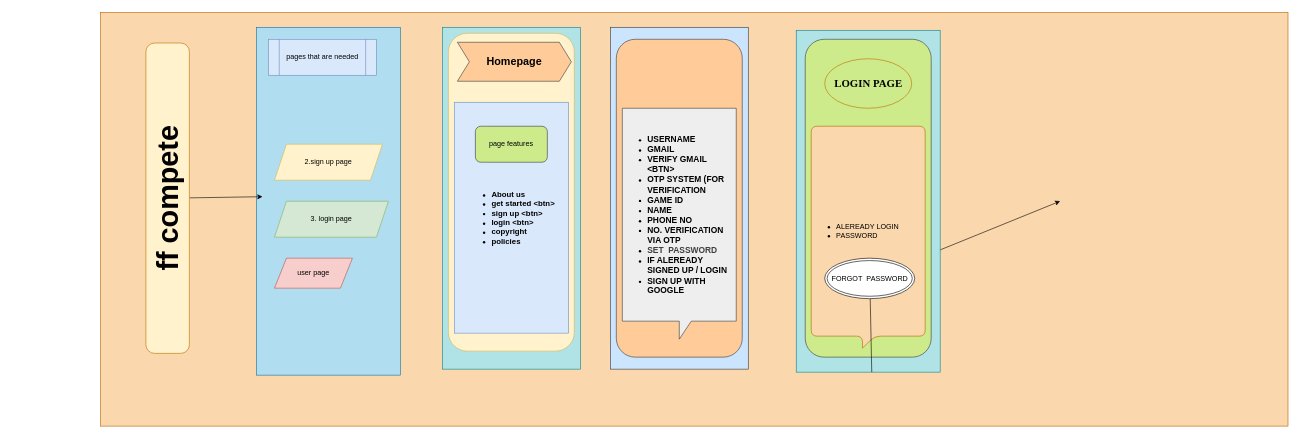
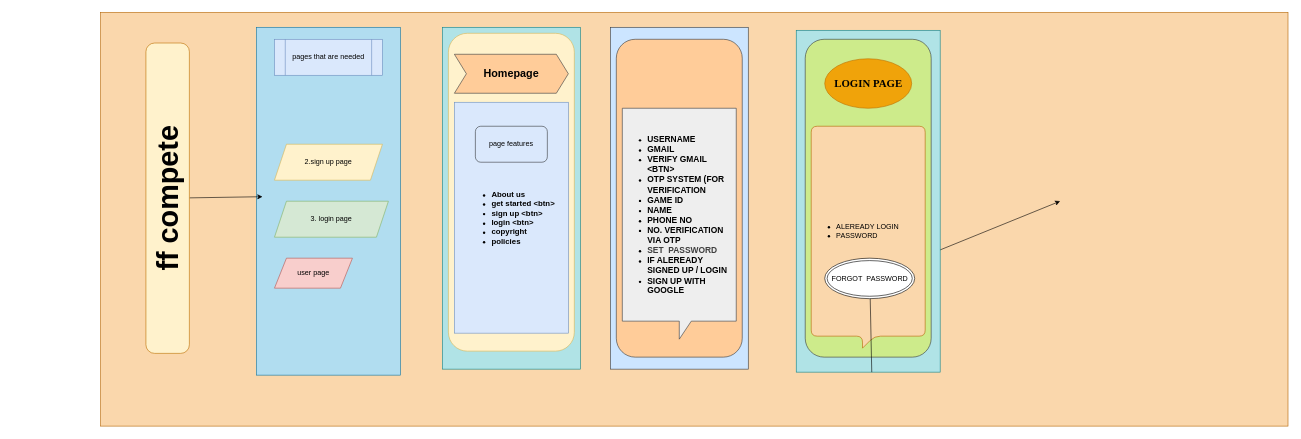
node "pages that are needed": moved (323, 57) -> (329, 57)
node "Homepage": moved (515, 62) -> (512, 74)
node "LOGIN PAGE": fillcolor #cdeb8b -> #f0a30a
node "page features": fillcolor #cdeb8b -> #dae8fc
